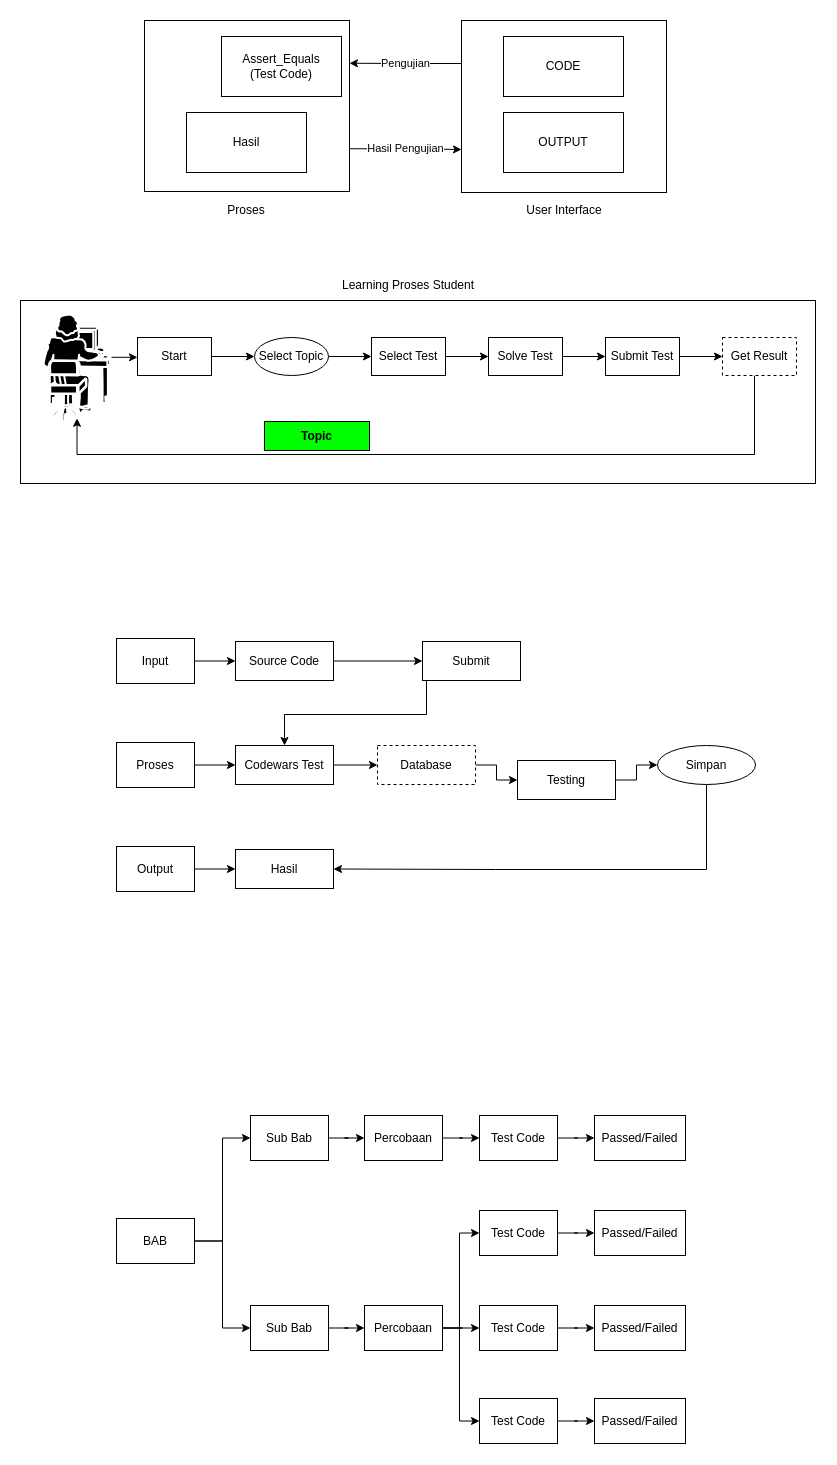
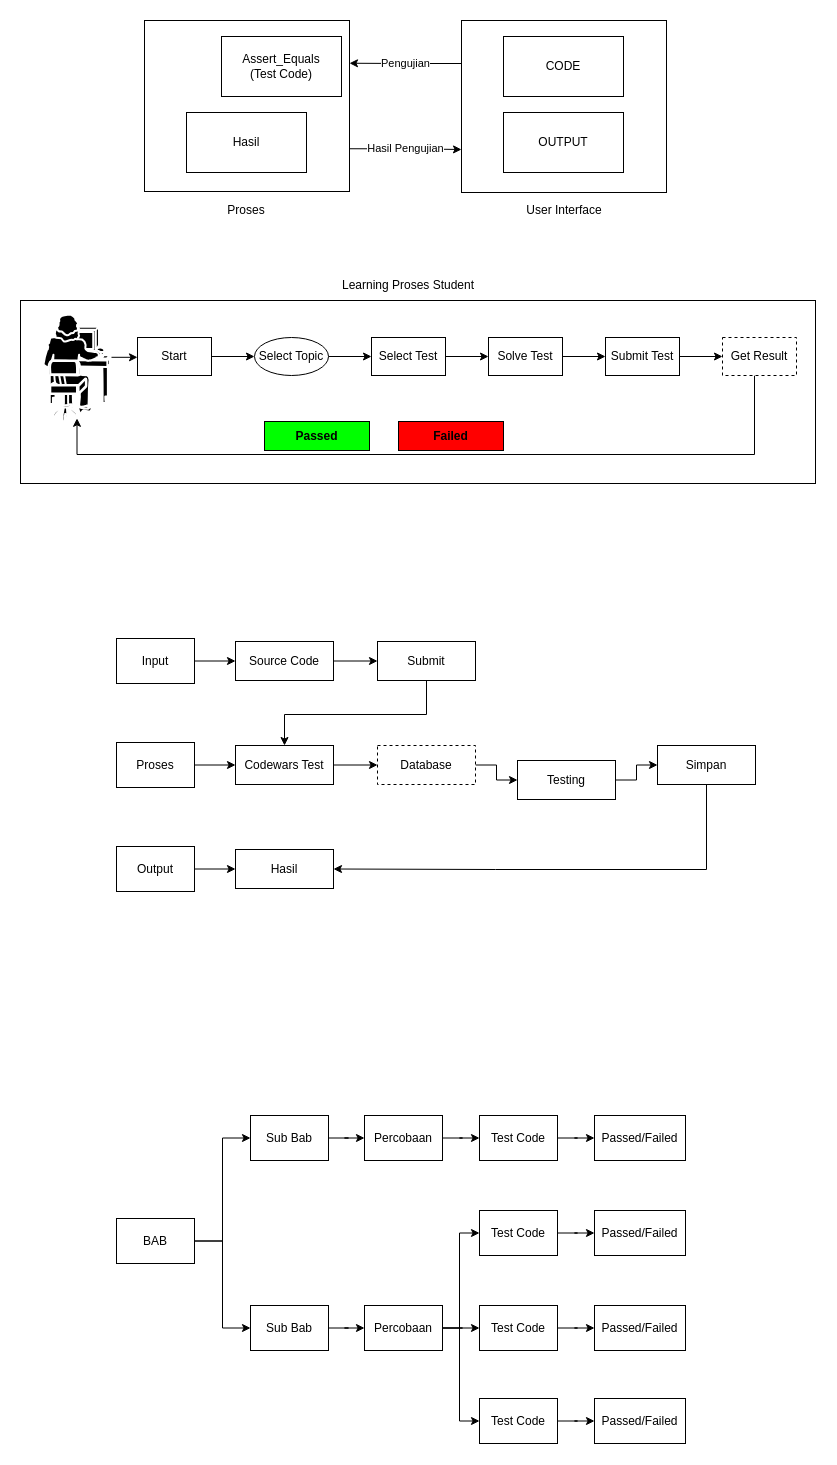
node "Failed": added
node "Topic": label "Topic" -> "Passed"
node "Submit": moved (472, 661) -> (427, 661)
node "Simpan": shape ellipse -> rectangle
